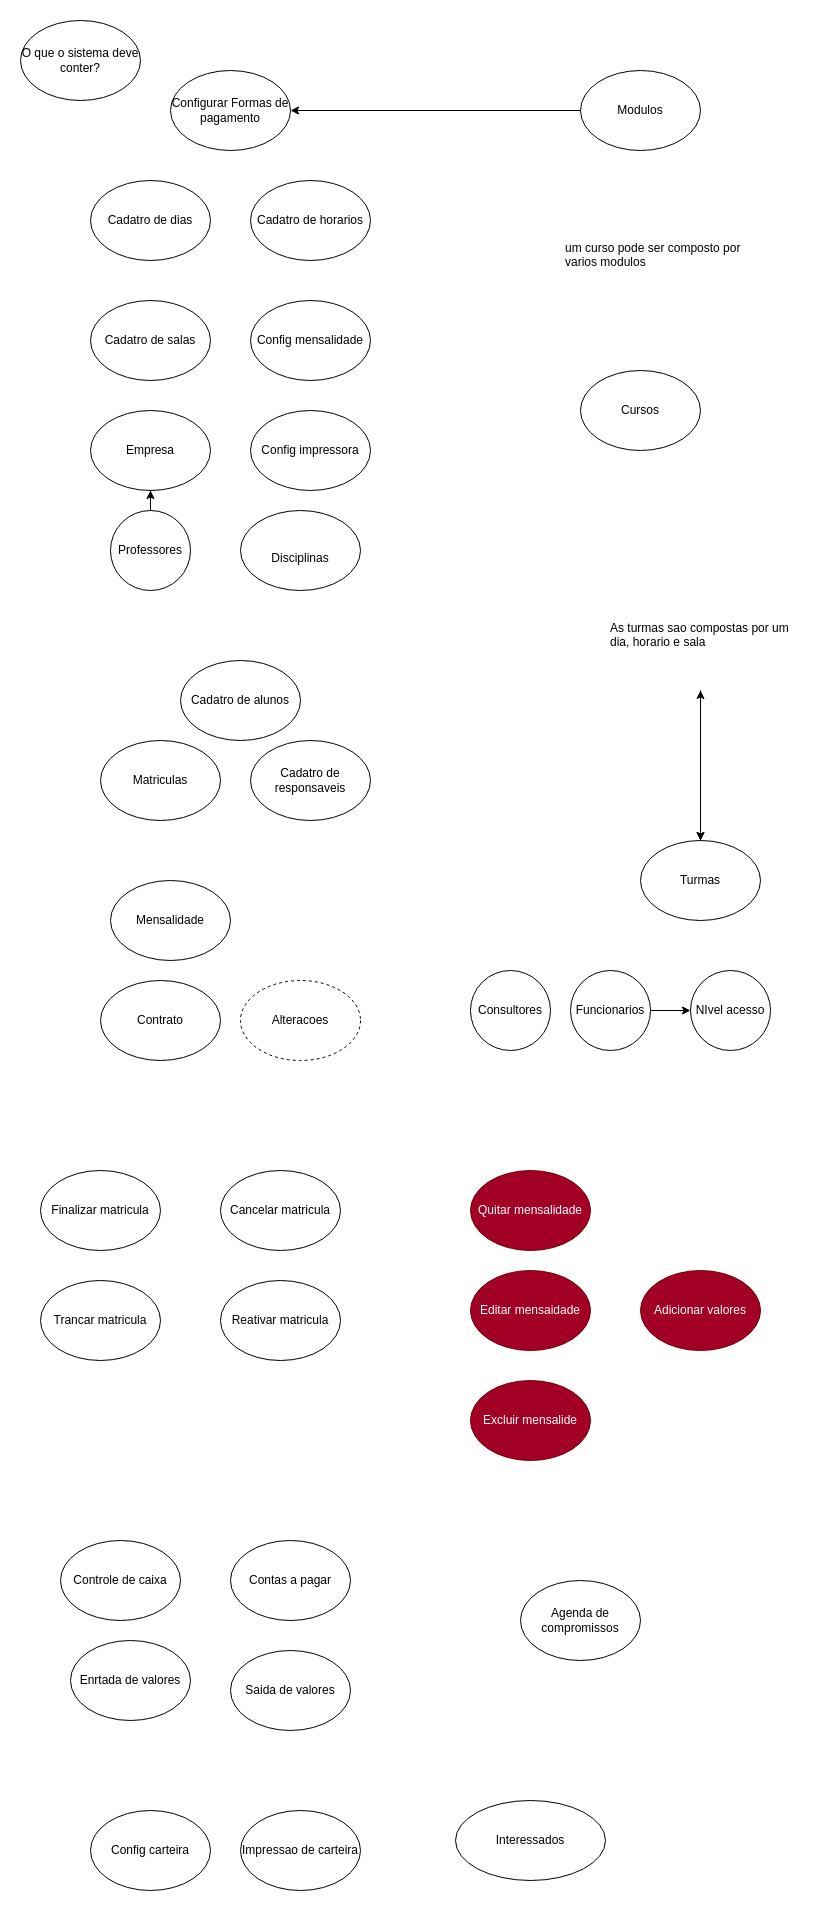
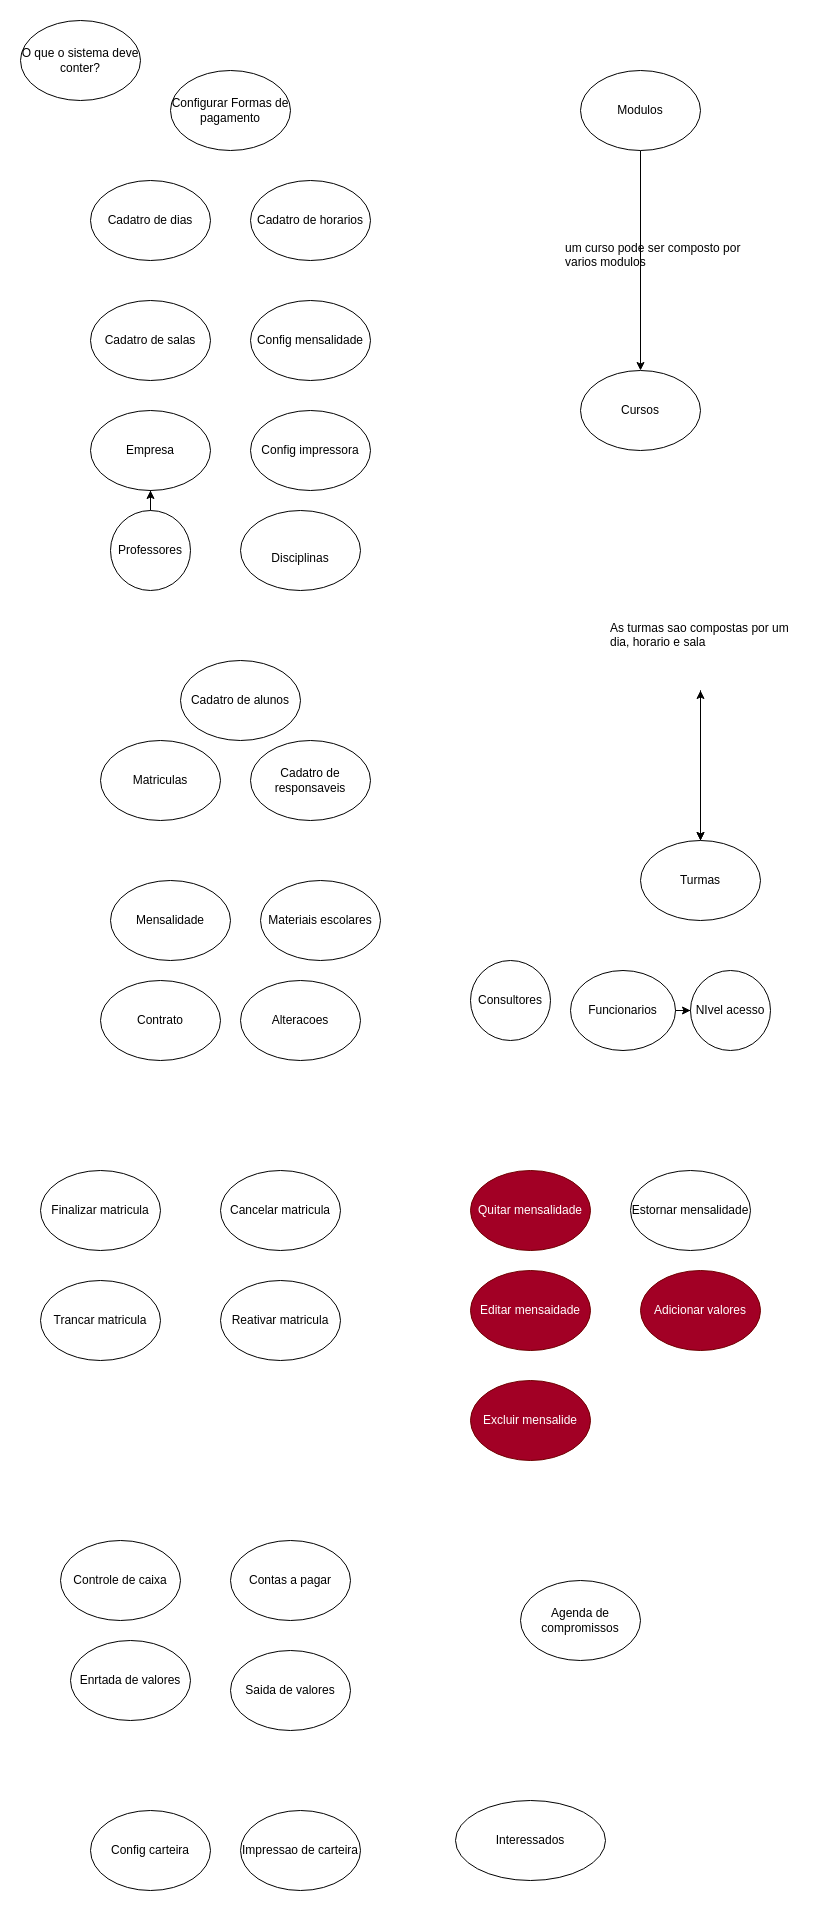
edge "Modulos" -> "Configurar Formas de pagamento": now "Modulos" -> "Cursos"
node "Materiais escolares": added
node "Consultores": moved (511, 1011) -> (511, 1001)
node "Funcionarios": size 80x80 -> 105x80
node "Alteracoes": style dashed -> solid
node "Estornar mensalidade": added
